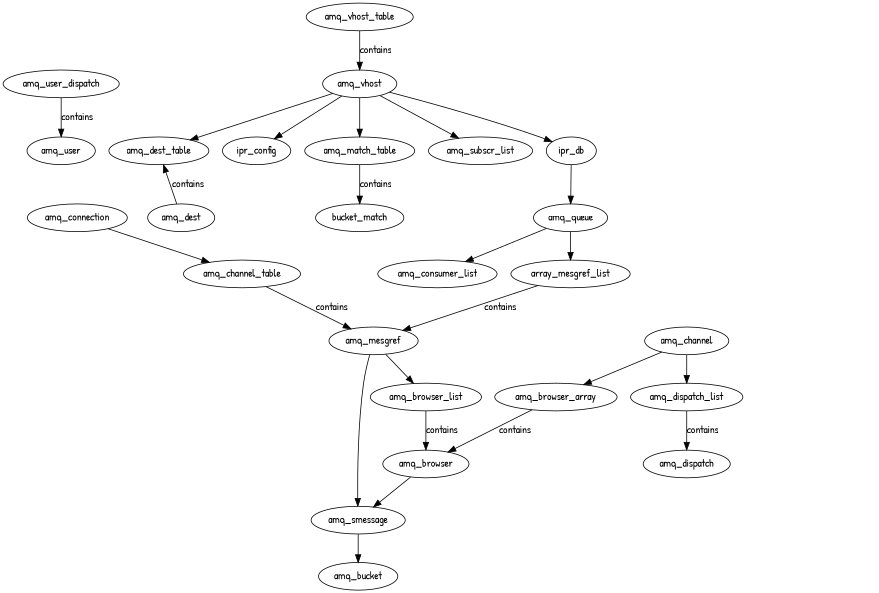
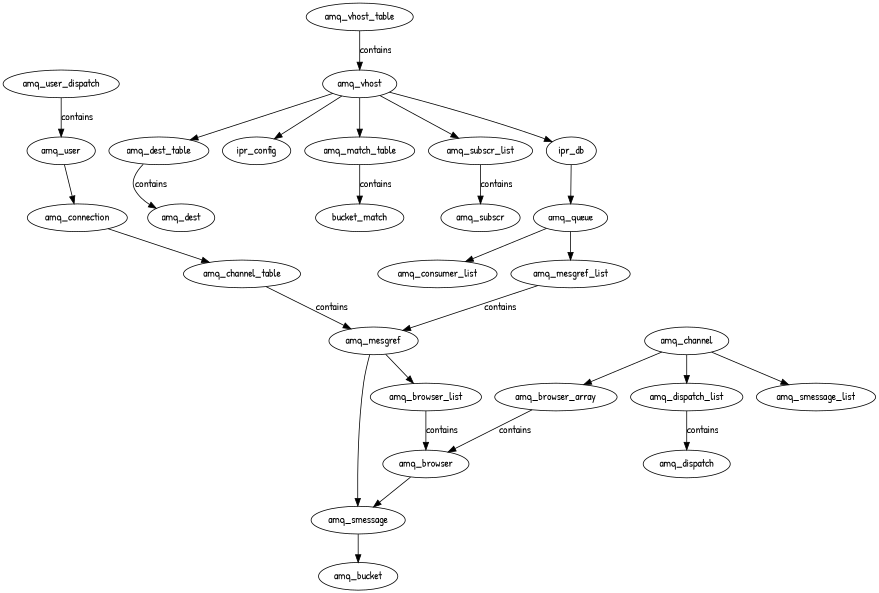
edge "amq_user" -> "amq_connection": added
edge "amq_dest" -> "amq_dest_table": reversed
node "amq_subscr": added
node "array_mesgref_list": label "array_mesgref_list" -> "amq_mesgref_list"
node "amq_smessage_list": added
